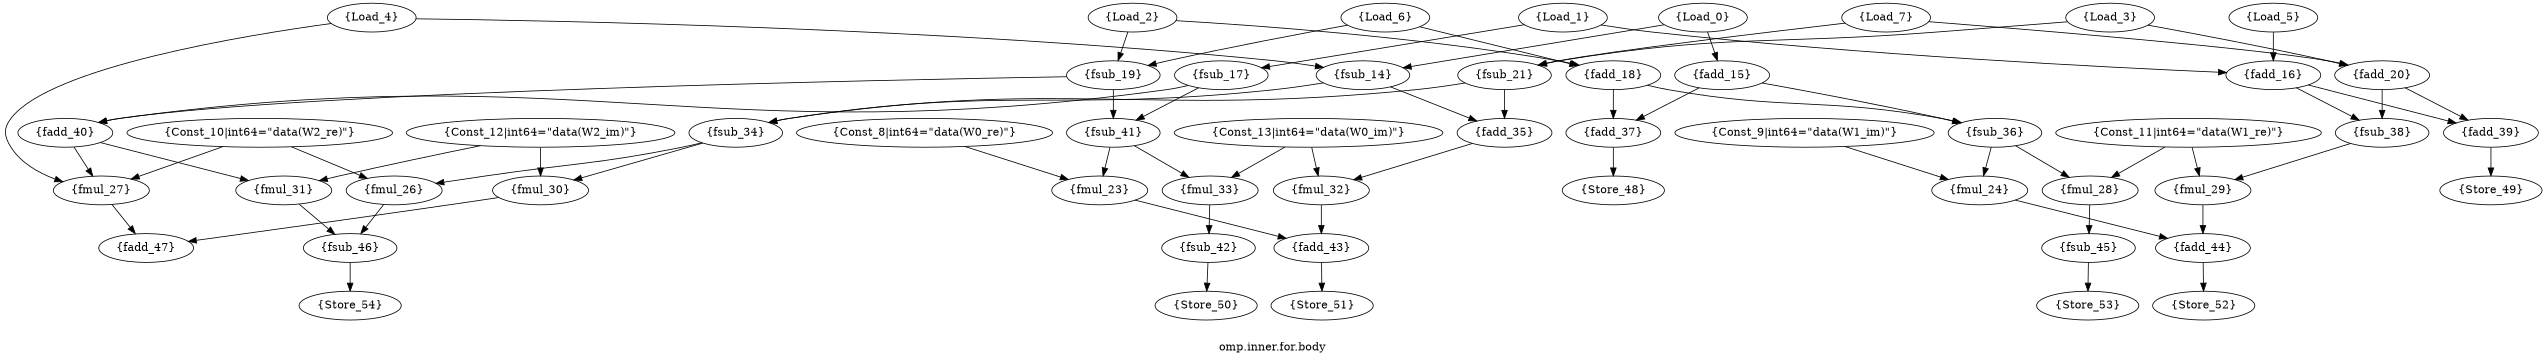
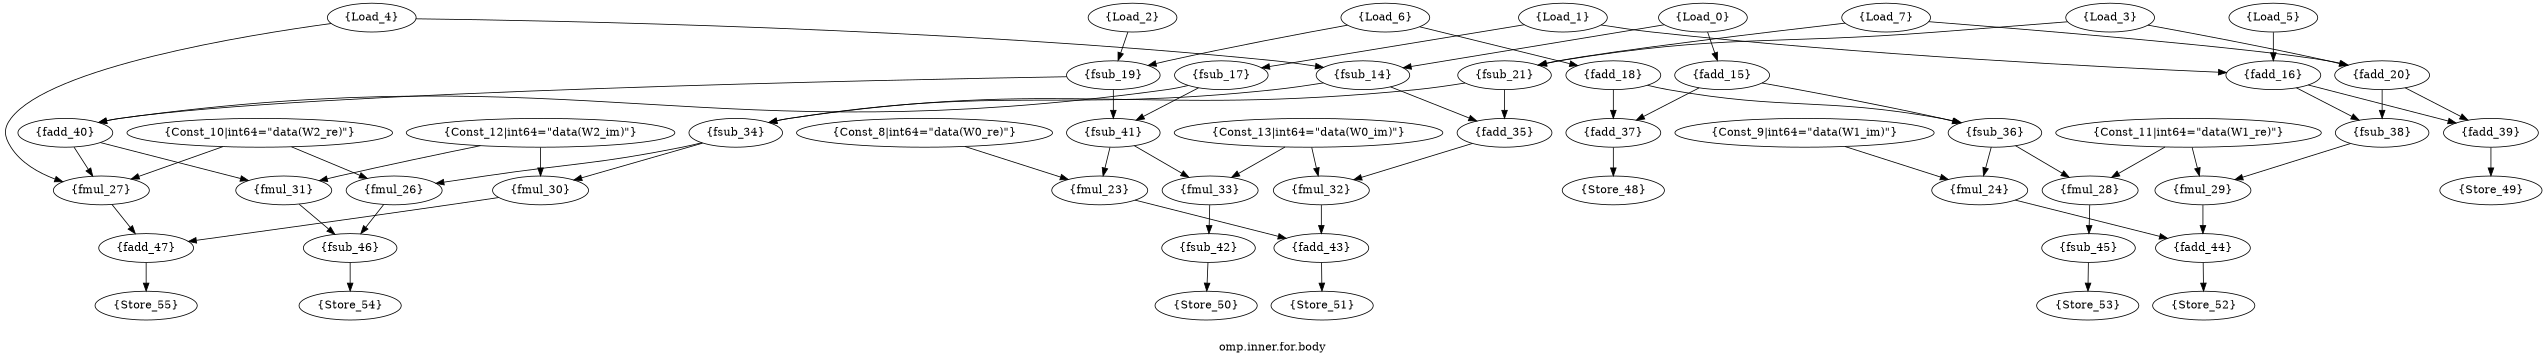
edge "{Load_2}" -> "{fadd_18}": removed
node "{Store_55}": added
